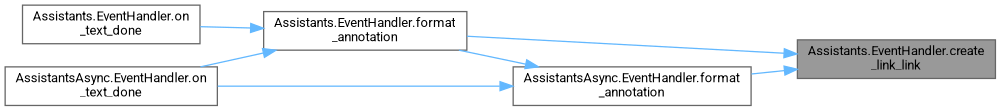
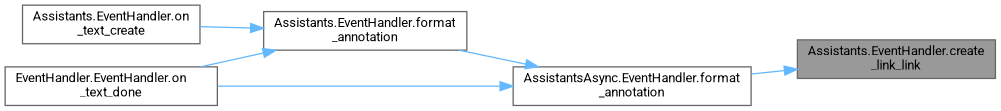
node "Assistants.EventHandler.on _text_done": label "Assistants.EventHandler.on _text_done" -> "Assistants.EventHandler.on _text_create"
edge "Assistants.EventHandler.format _annotation" -> "Assistants.EventHandler.create _link_link": removed
node "AssistantsAsync.EventHandler.on _text_done": label "AssistantsAsync.EventHandler.on _text_done" -> "EventHandler.EventHandler.on _text_done"
